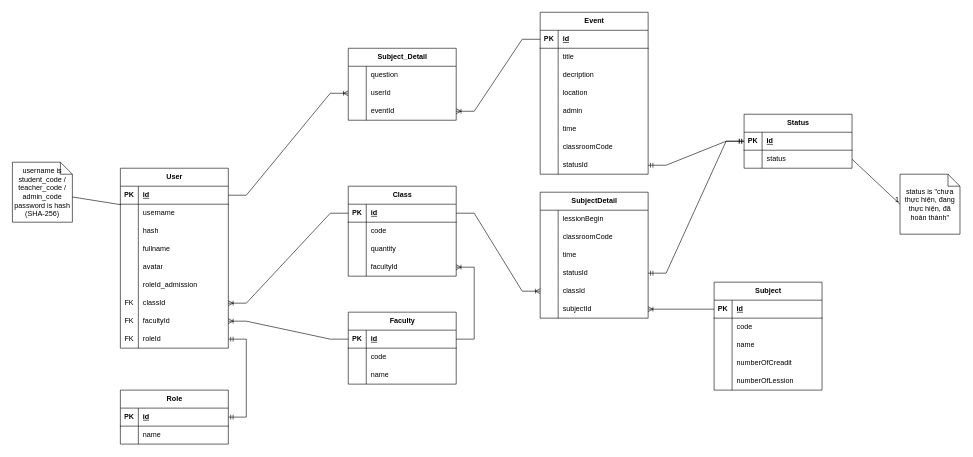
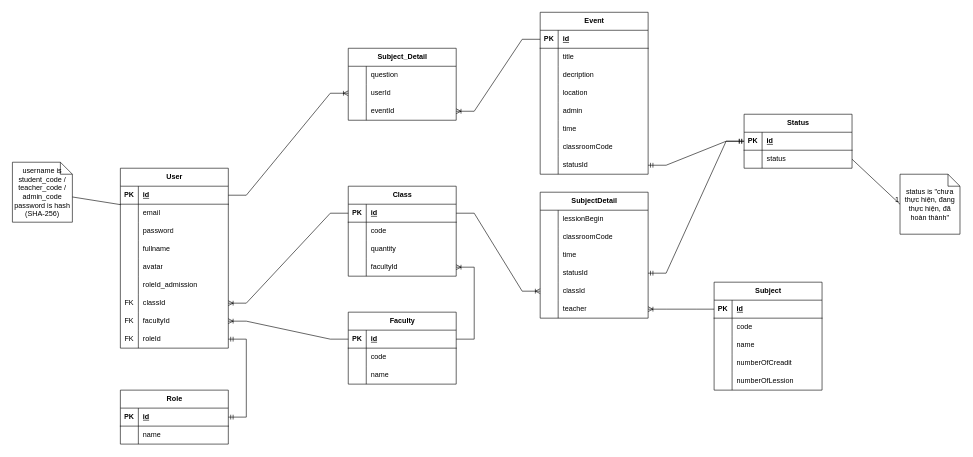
node "username": label "username" -> "email"
node "hash": label "hash" -> "password"
node "subjectId": label "subjectId" -> "teacher"
